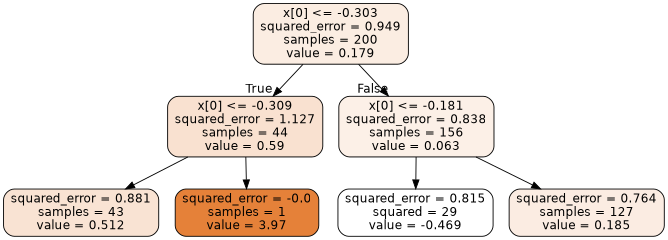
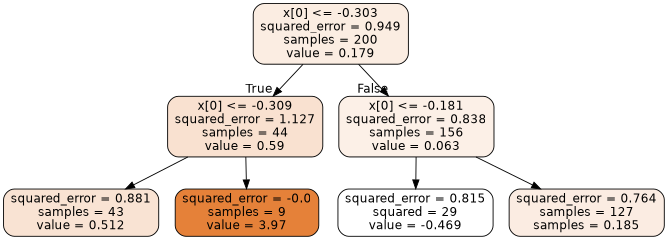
node "squared_error = -0.0 samples = 1 value = 3.97": label "squared_error = -0.0 samples = 1 value = 3.97" -> "squared_error = -0.0 samples = 9 value = 3.97"
node "squared_error = 0.764 samples = 127 value = 0.185": label "squared_error = 0.764 samples = 127 value = 0.185" -> "squared_error = 0.764 samples = 127 samples = 0.185"
